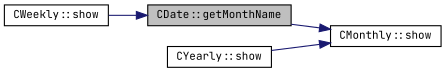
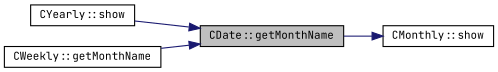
node "CWeekly::show": label "CWeekly::show" -> "CWeekly::getMonthName"
edge "CYearly::show" -> "CMonthly::show": now "CYearly::show" -> "CDate::getMonthName"
